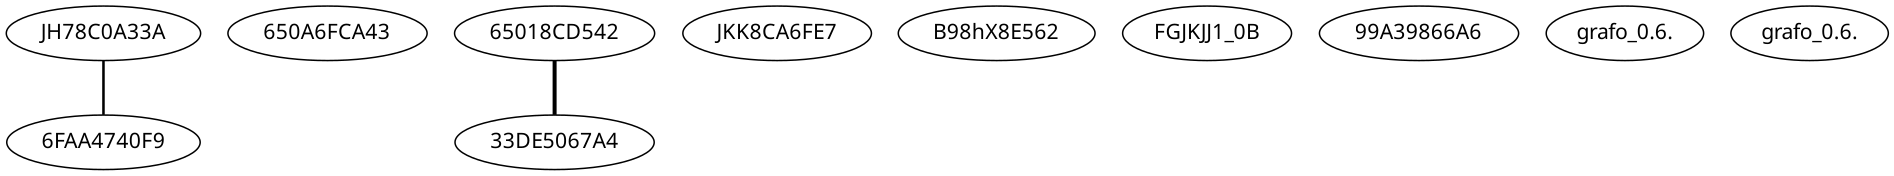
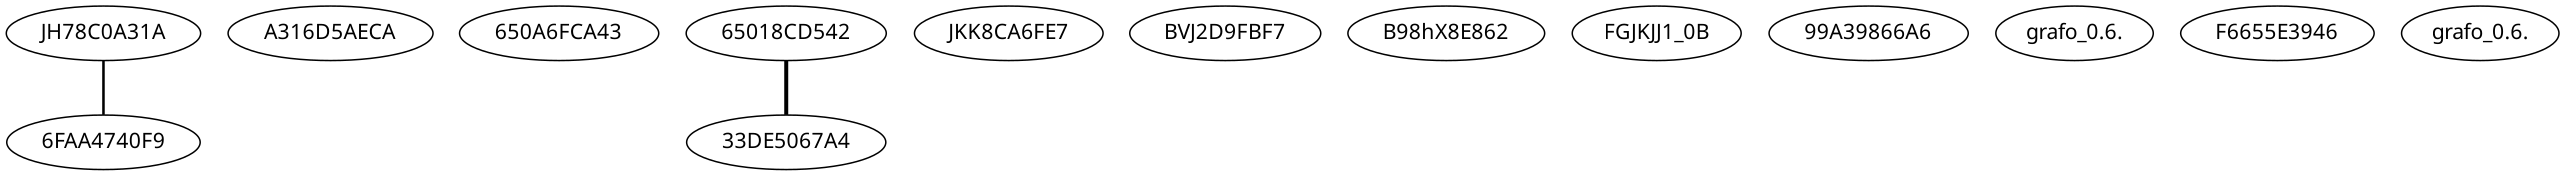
node "JH78C0A33A": label "JH78C0A33A" -> "JH78C0A31A"
node "A316D5AECA": added
node "B98hX8E562": label "B98hX8E562" -> "B98hX8E862"
node "BVJ2D9FBF7": added
node "F6655E3946": added
